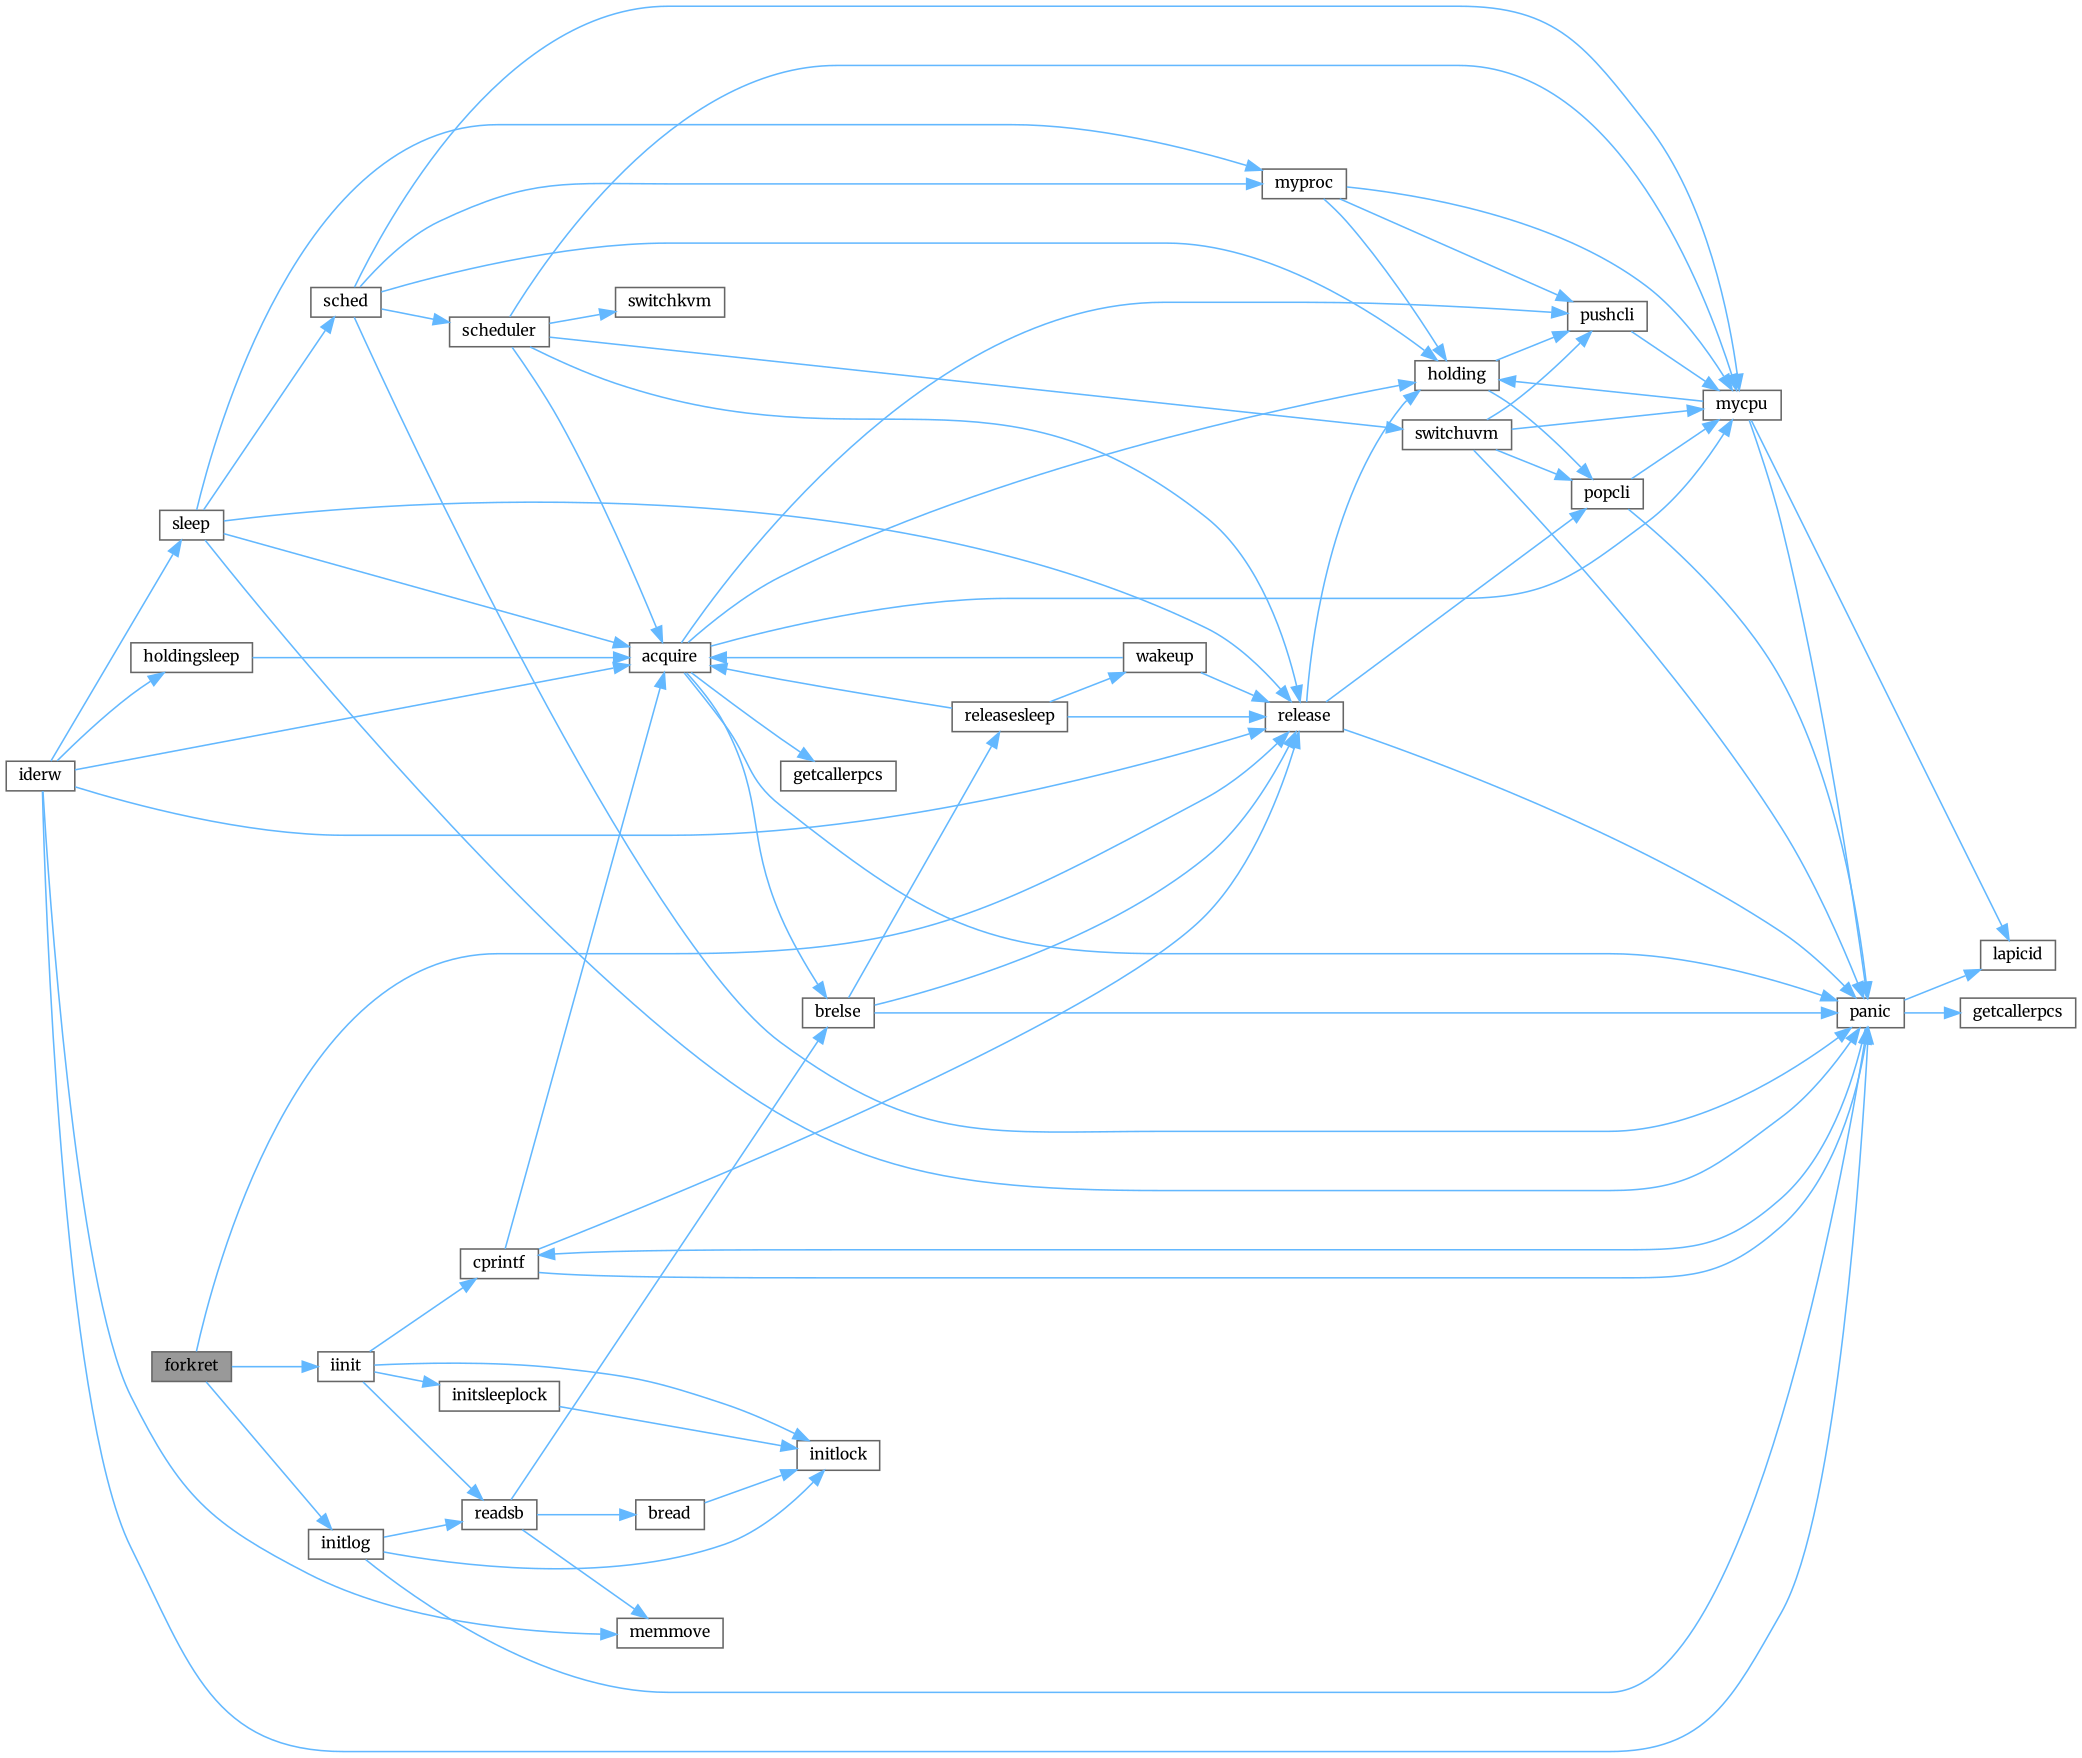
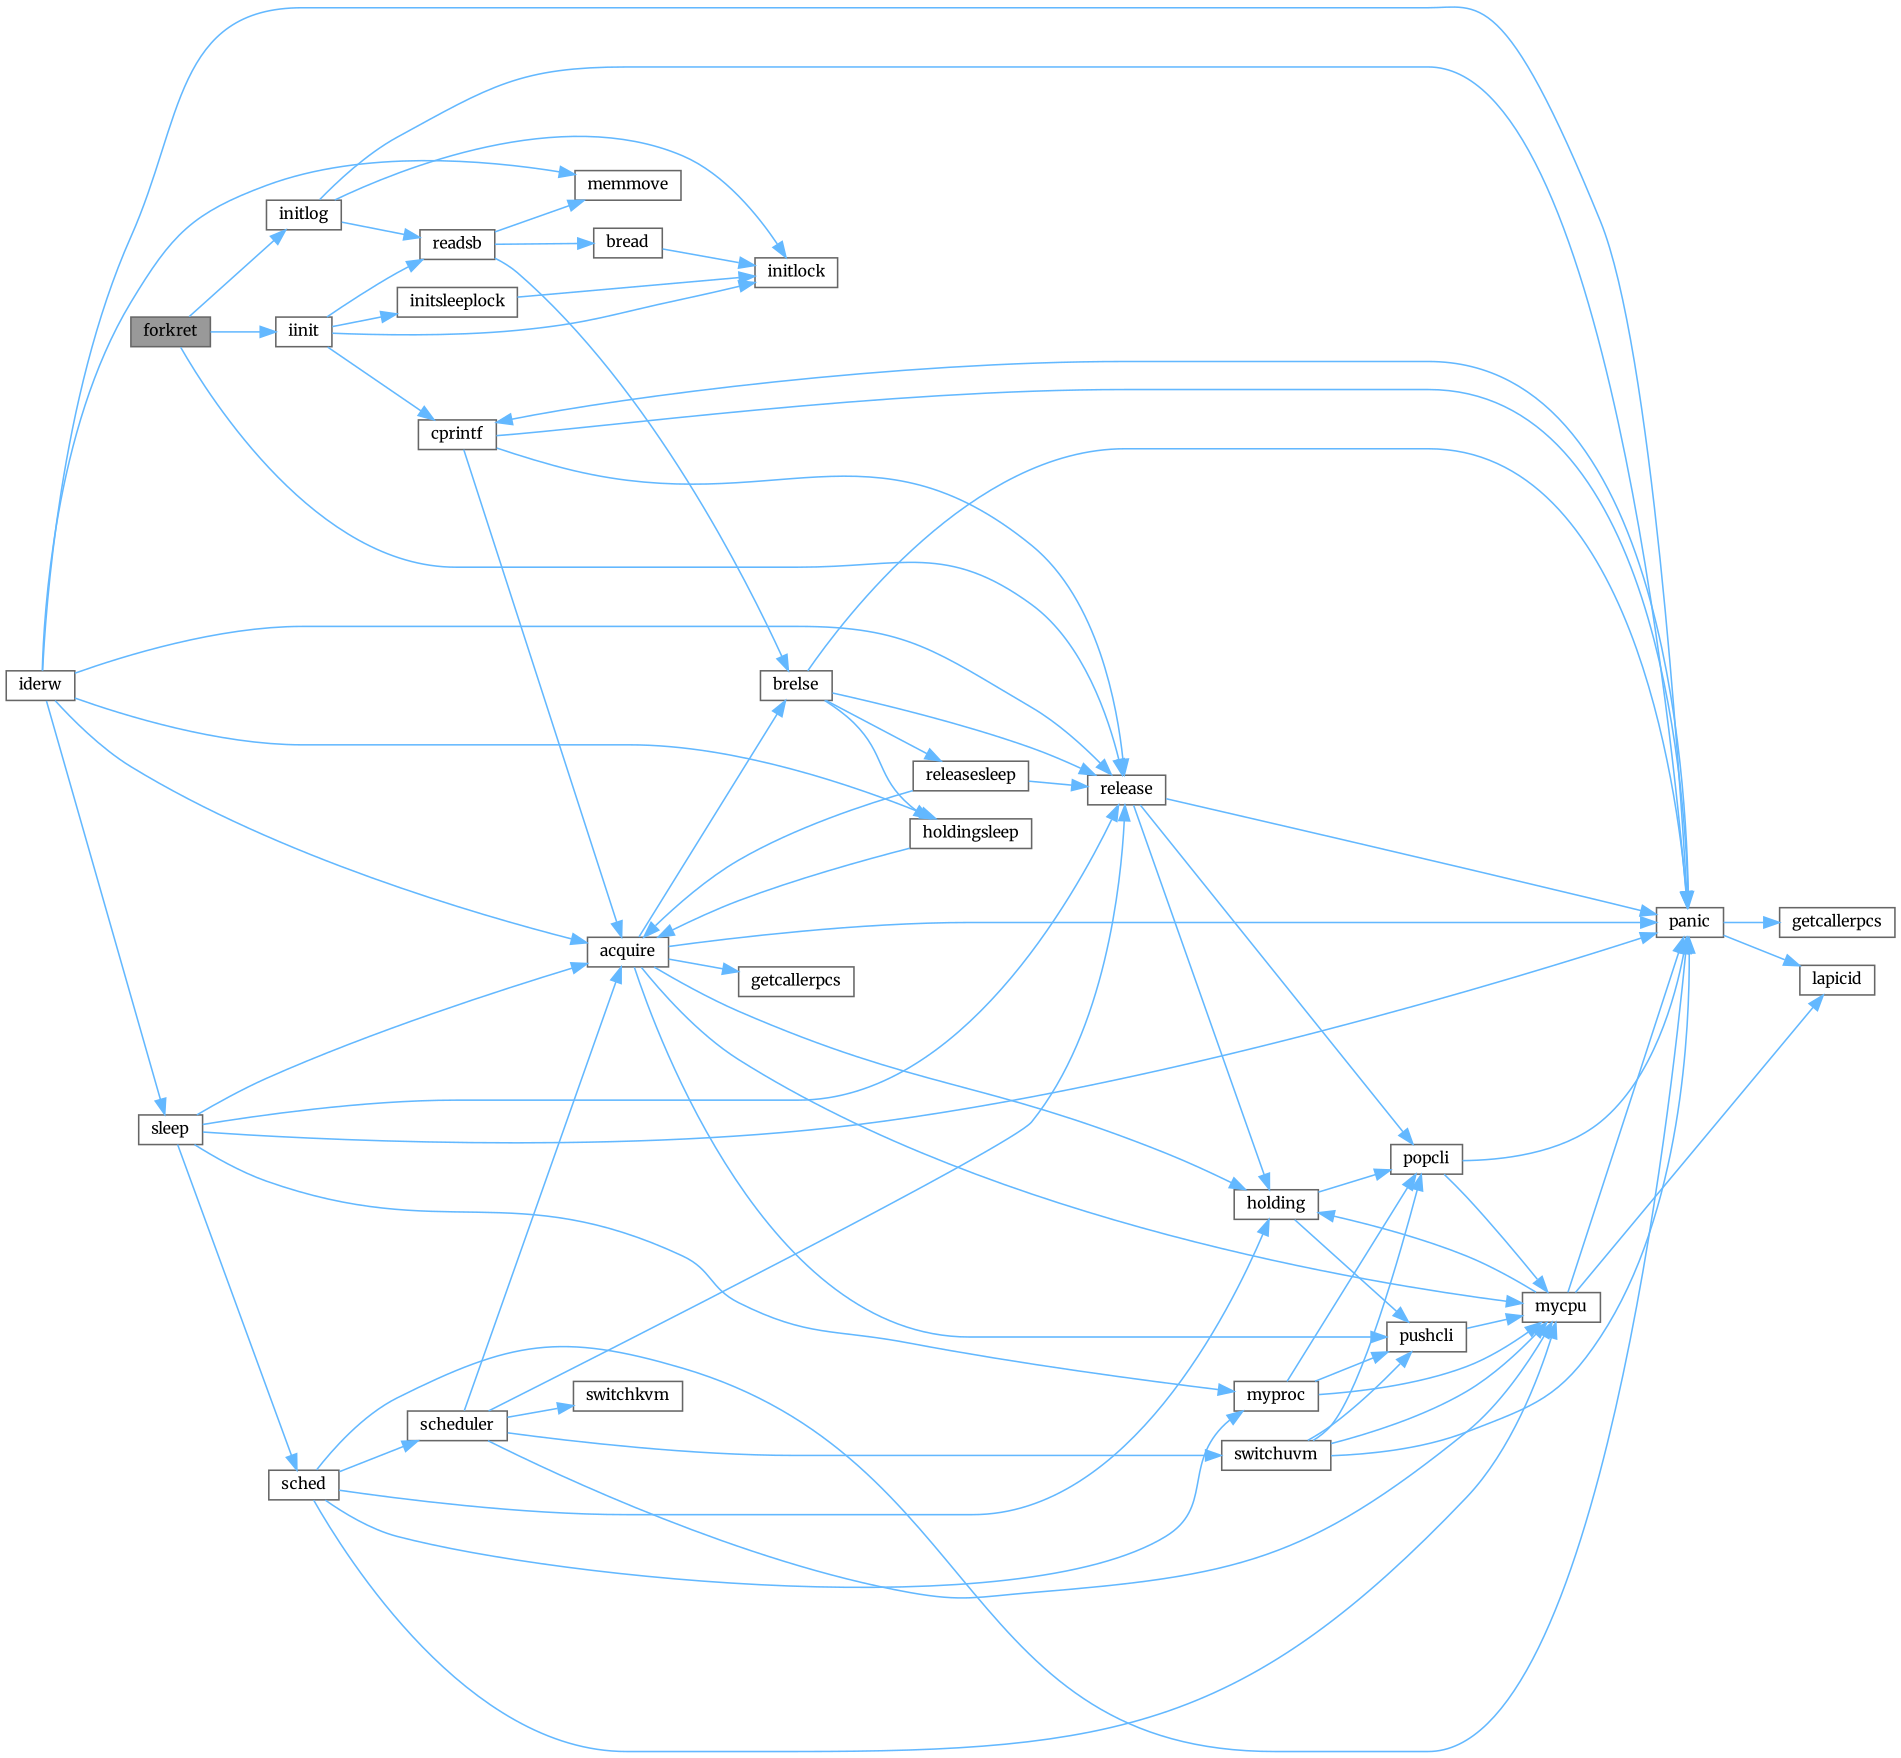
edge "myproc" -> "holding": now "myproc" -> "popcli"
node "wakeup": removed
edge "brelse" -> "holdingsleep": added
